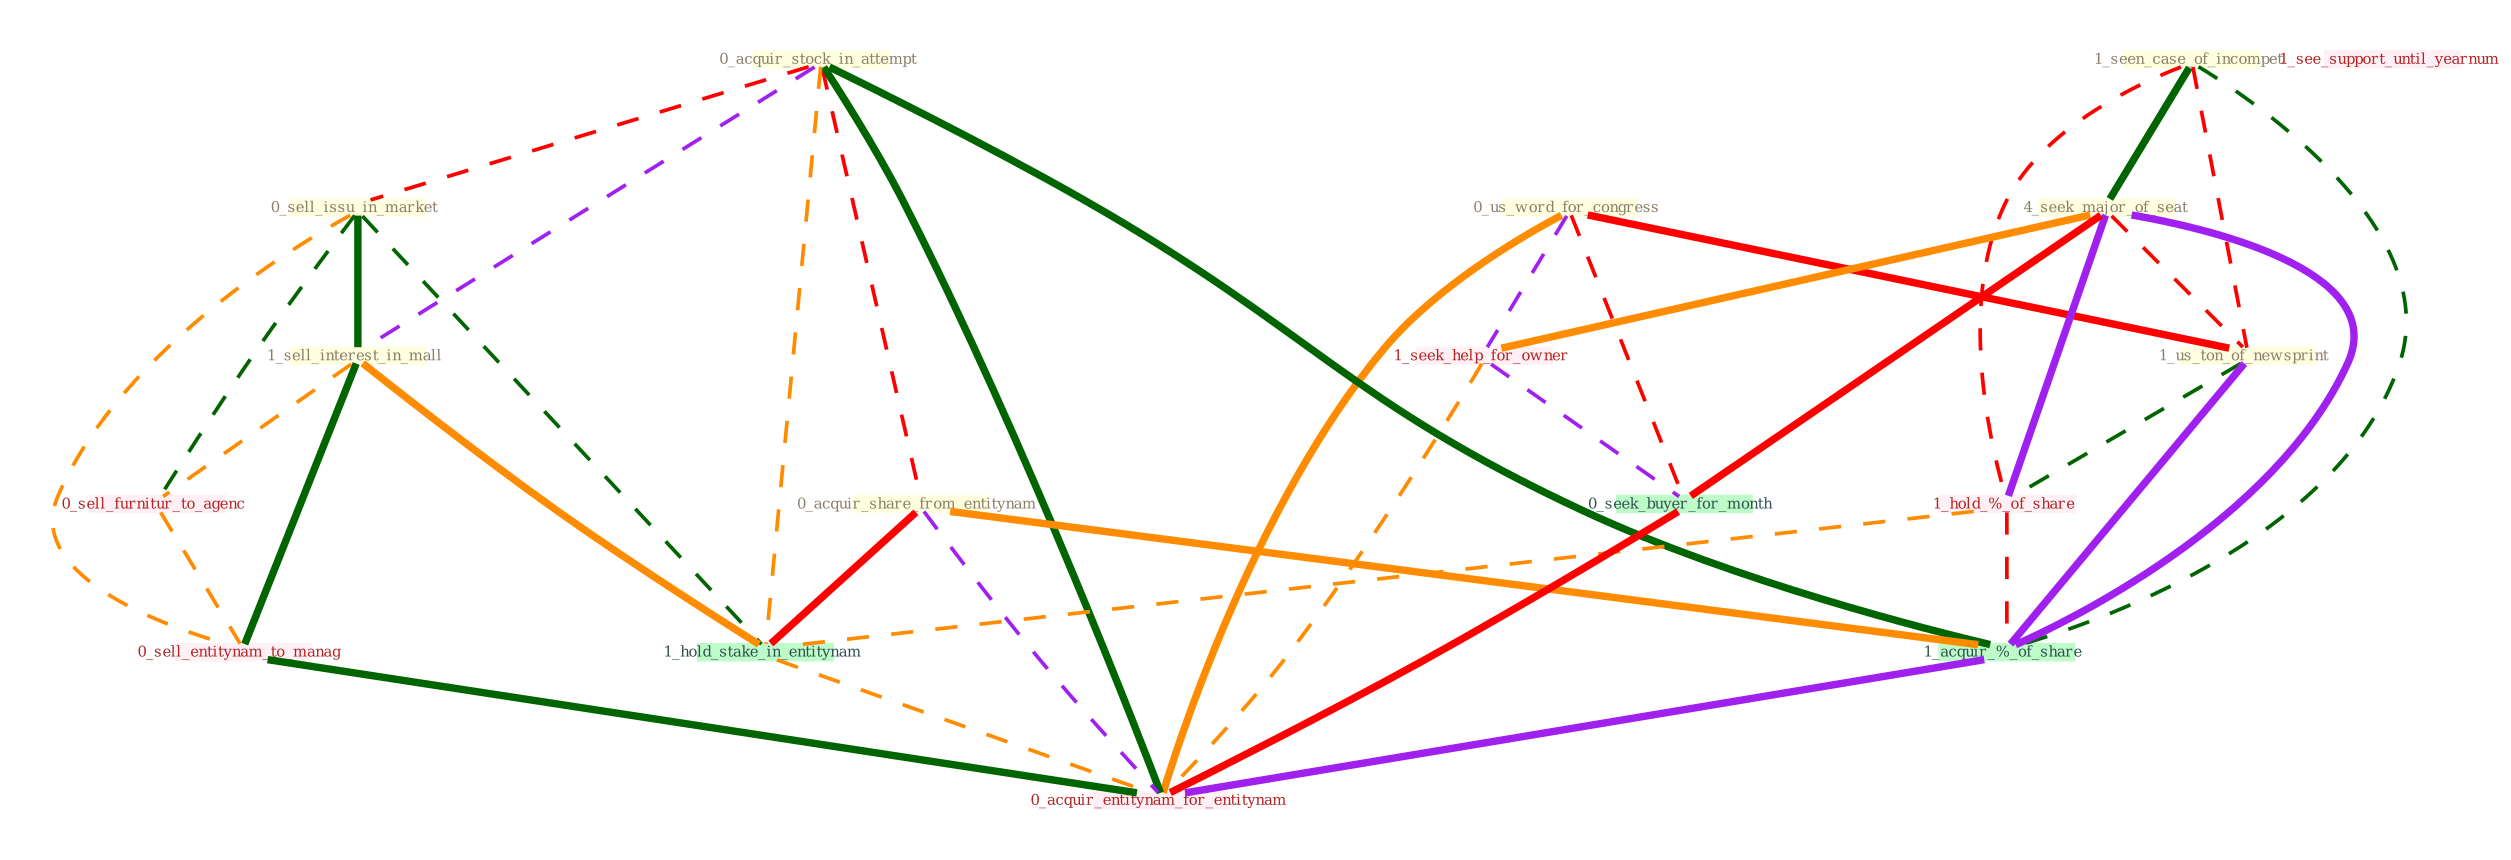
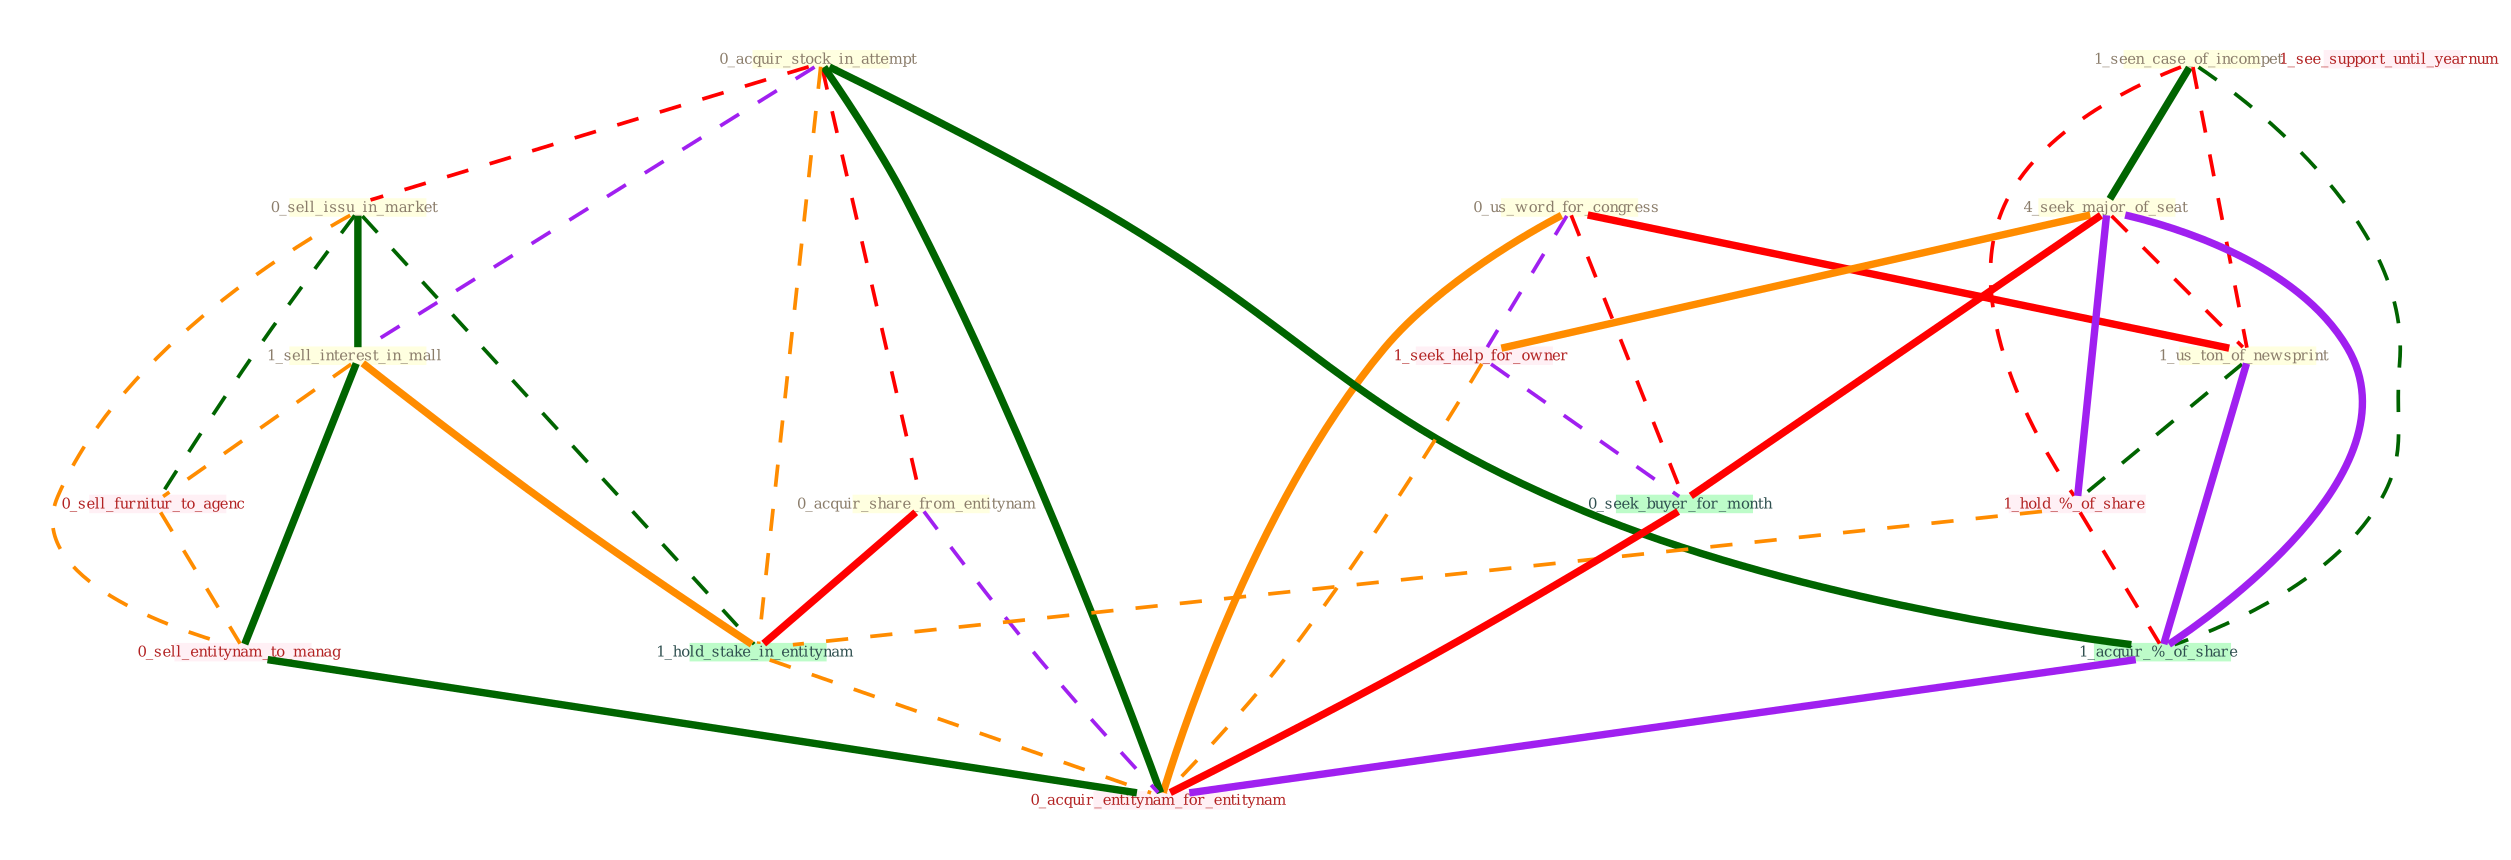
edge "0_acquir_share_from_entitynam" -- "1_acquir_%_of_share": removed
